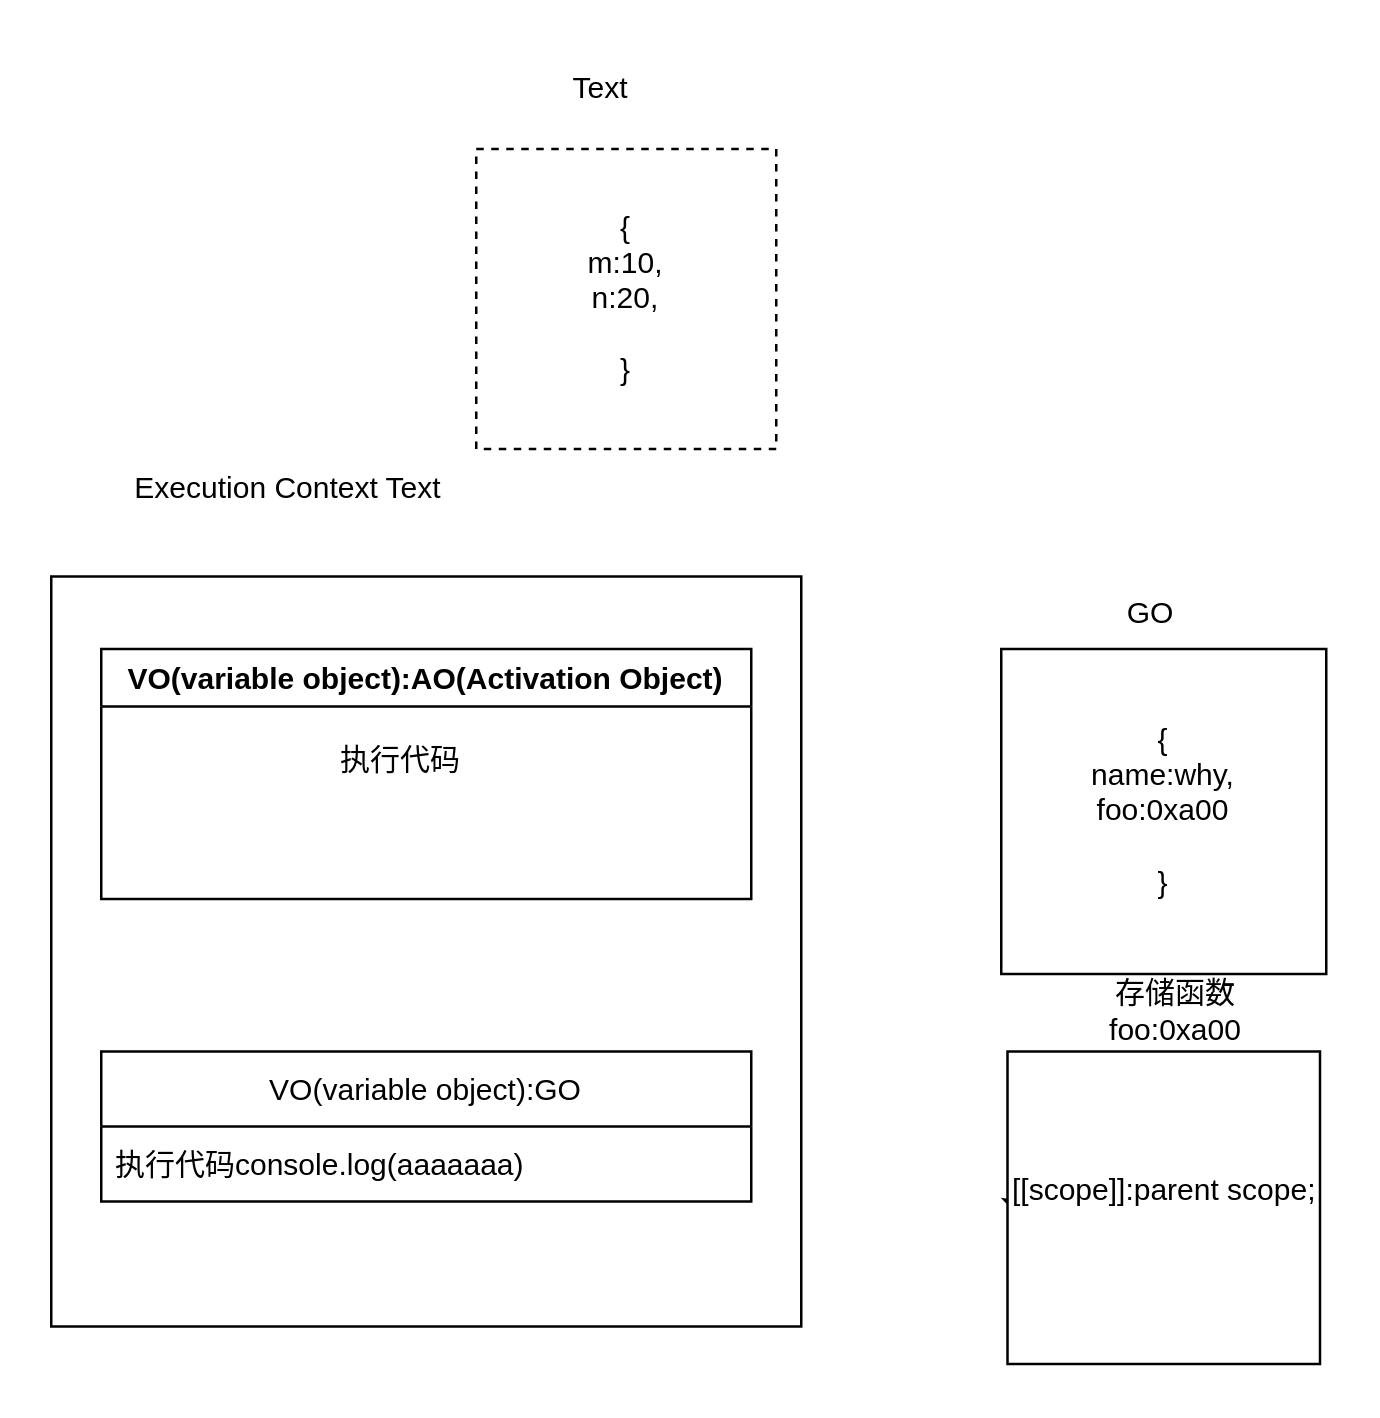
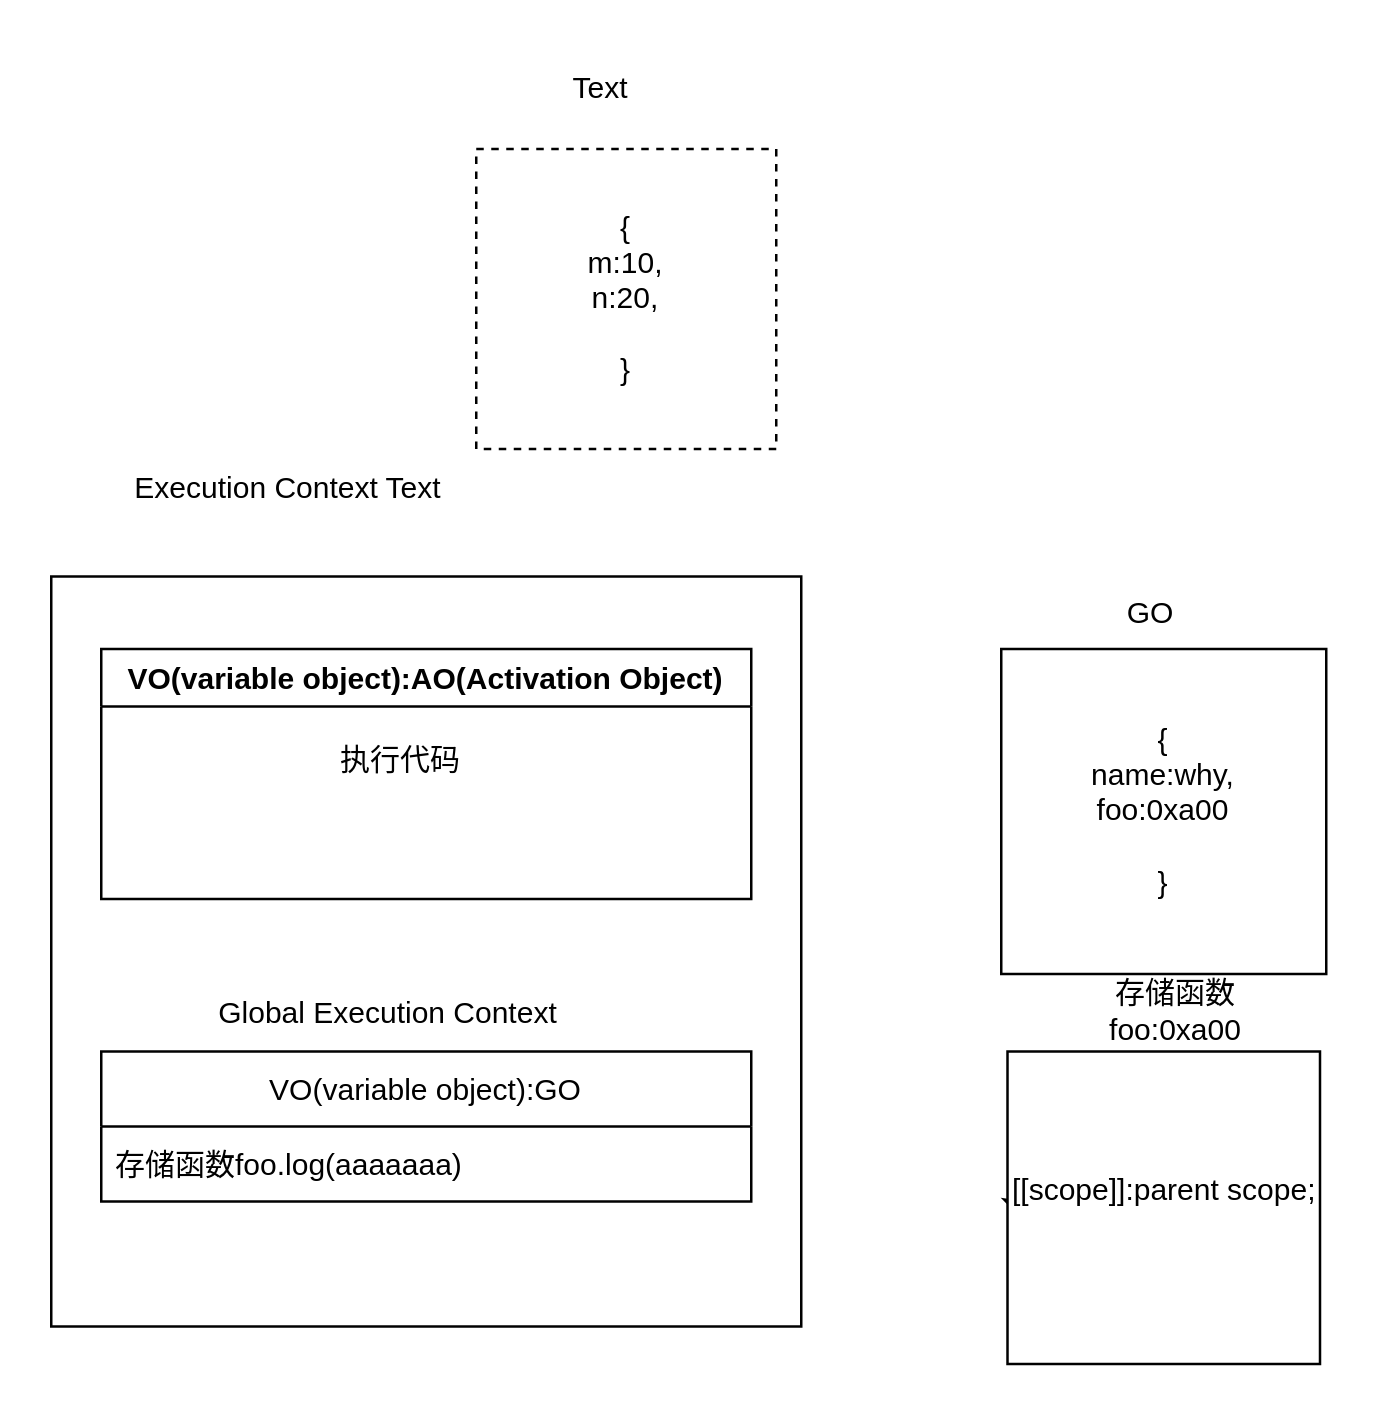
node "Global Execution Context": added
node "执行代码console.log(aaaaaaa)": label "执行代码console.log(aaaaaaa)" -> "存储函数foo.log(aaaaaaa)"
